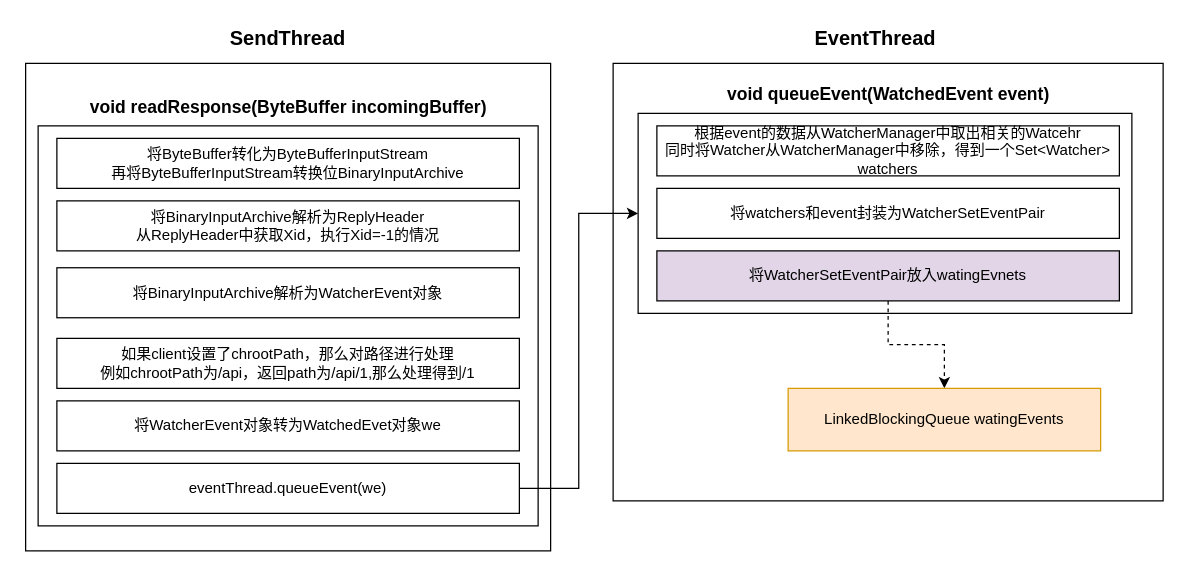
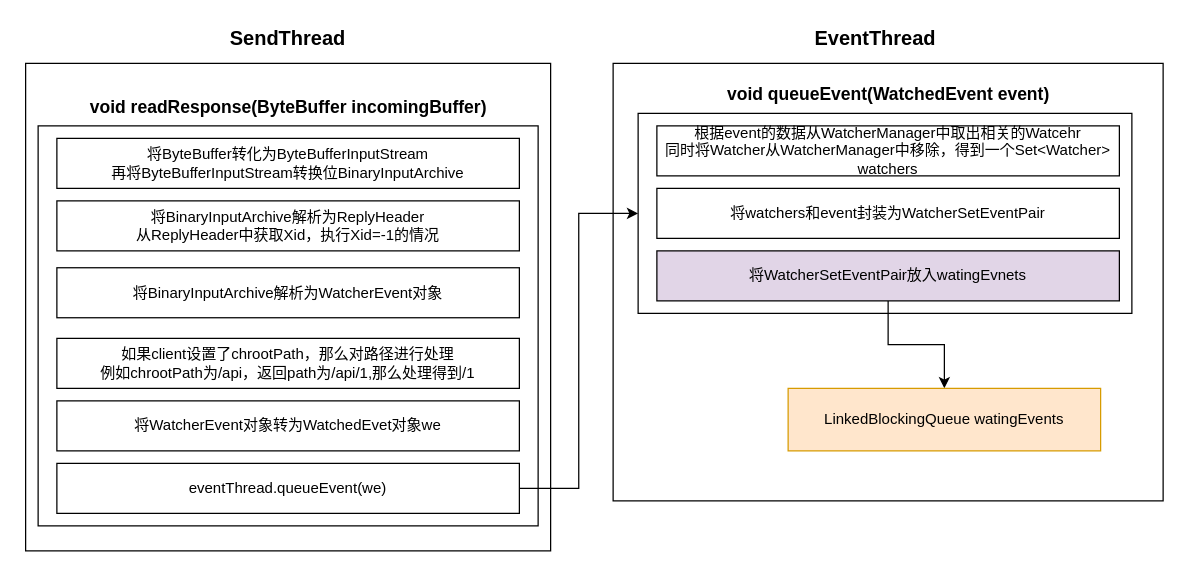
edge "将WatcherSetEventPair放入watingEvnets" -> "LinkedBlockingQueue watingEvents": style dashed -> solid
